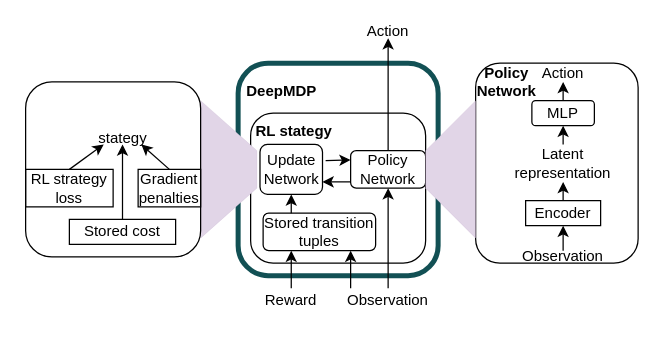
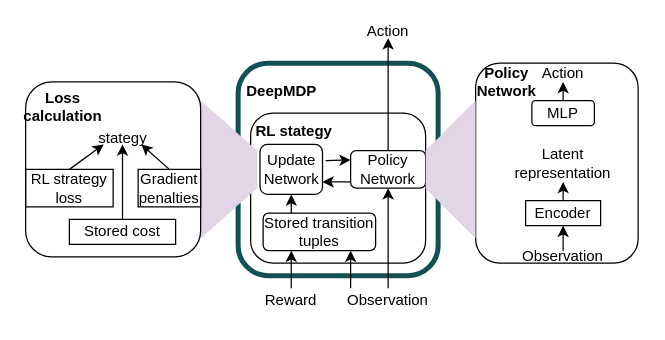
node "Loss calculation": added
edge "Latent representation" -> "MLP": removed
